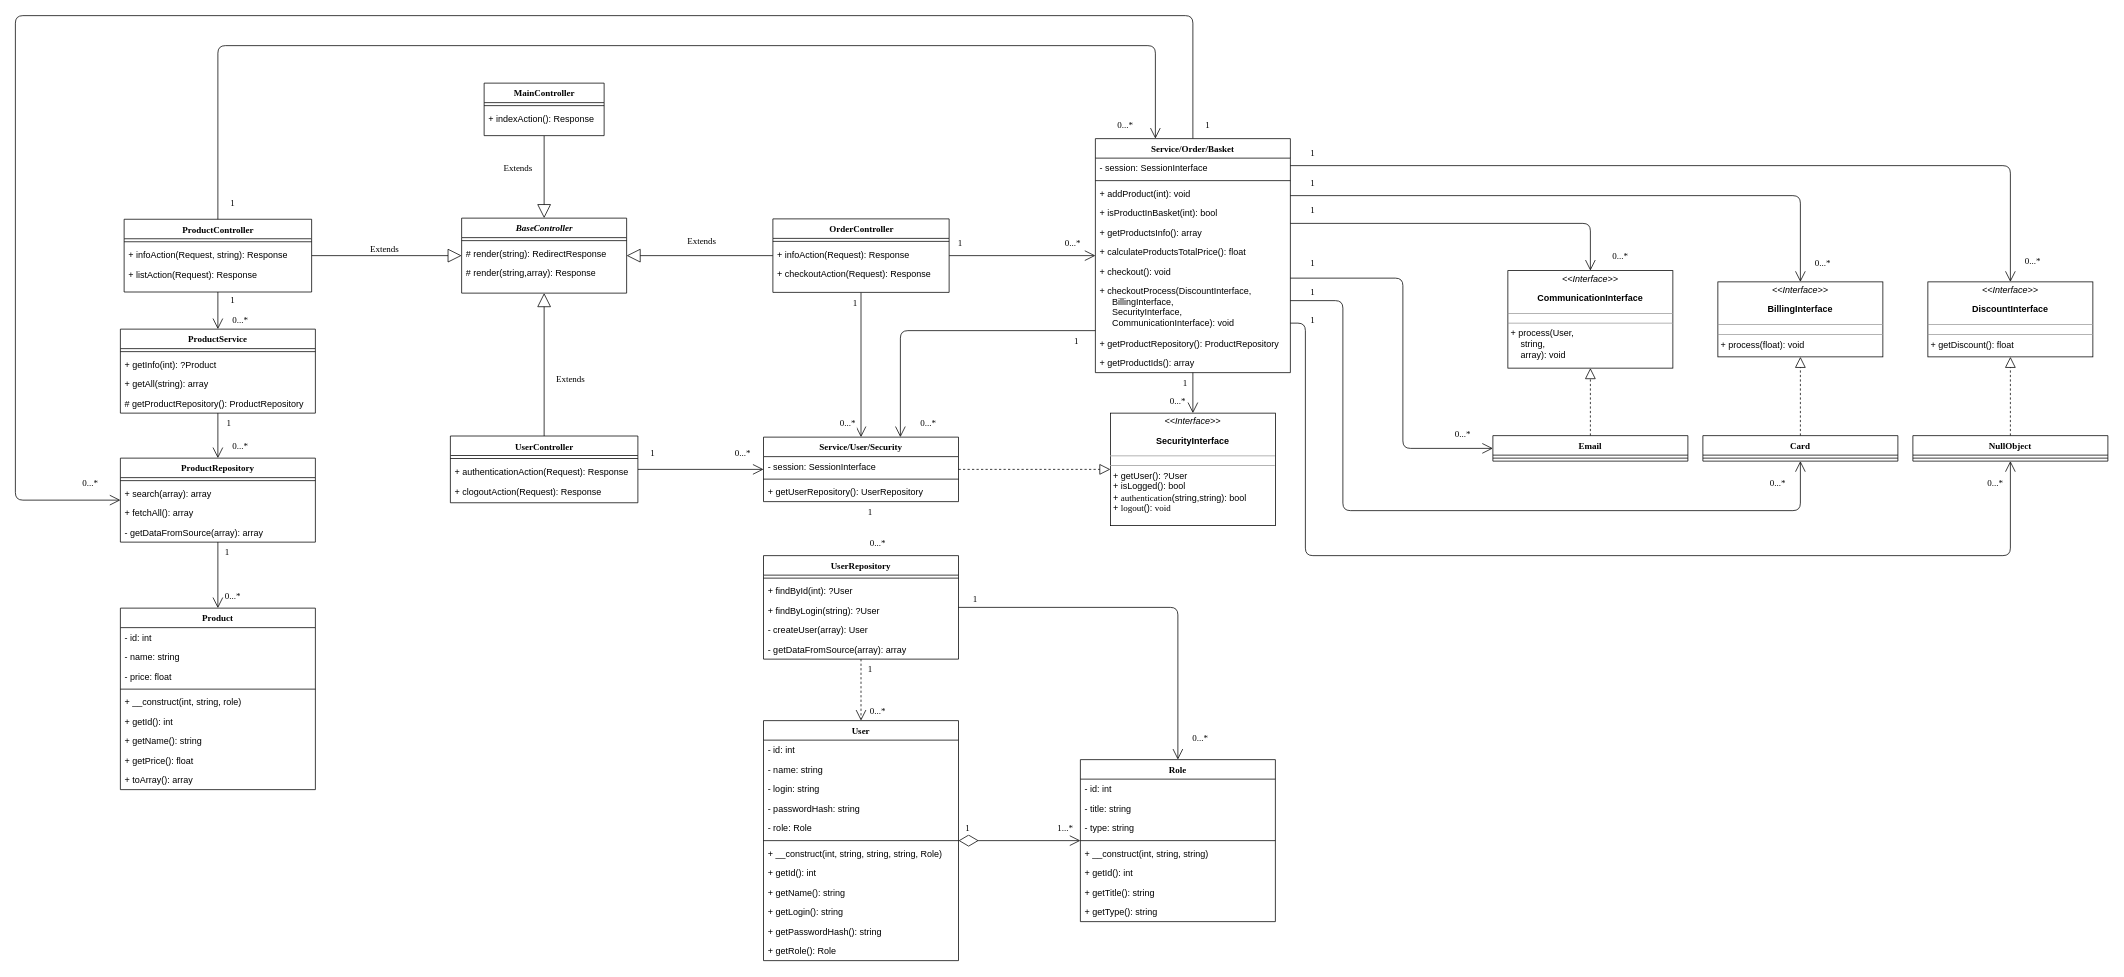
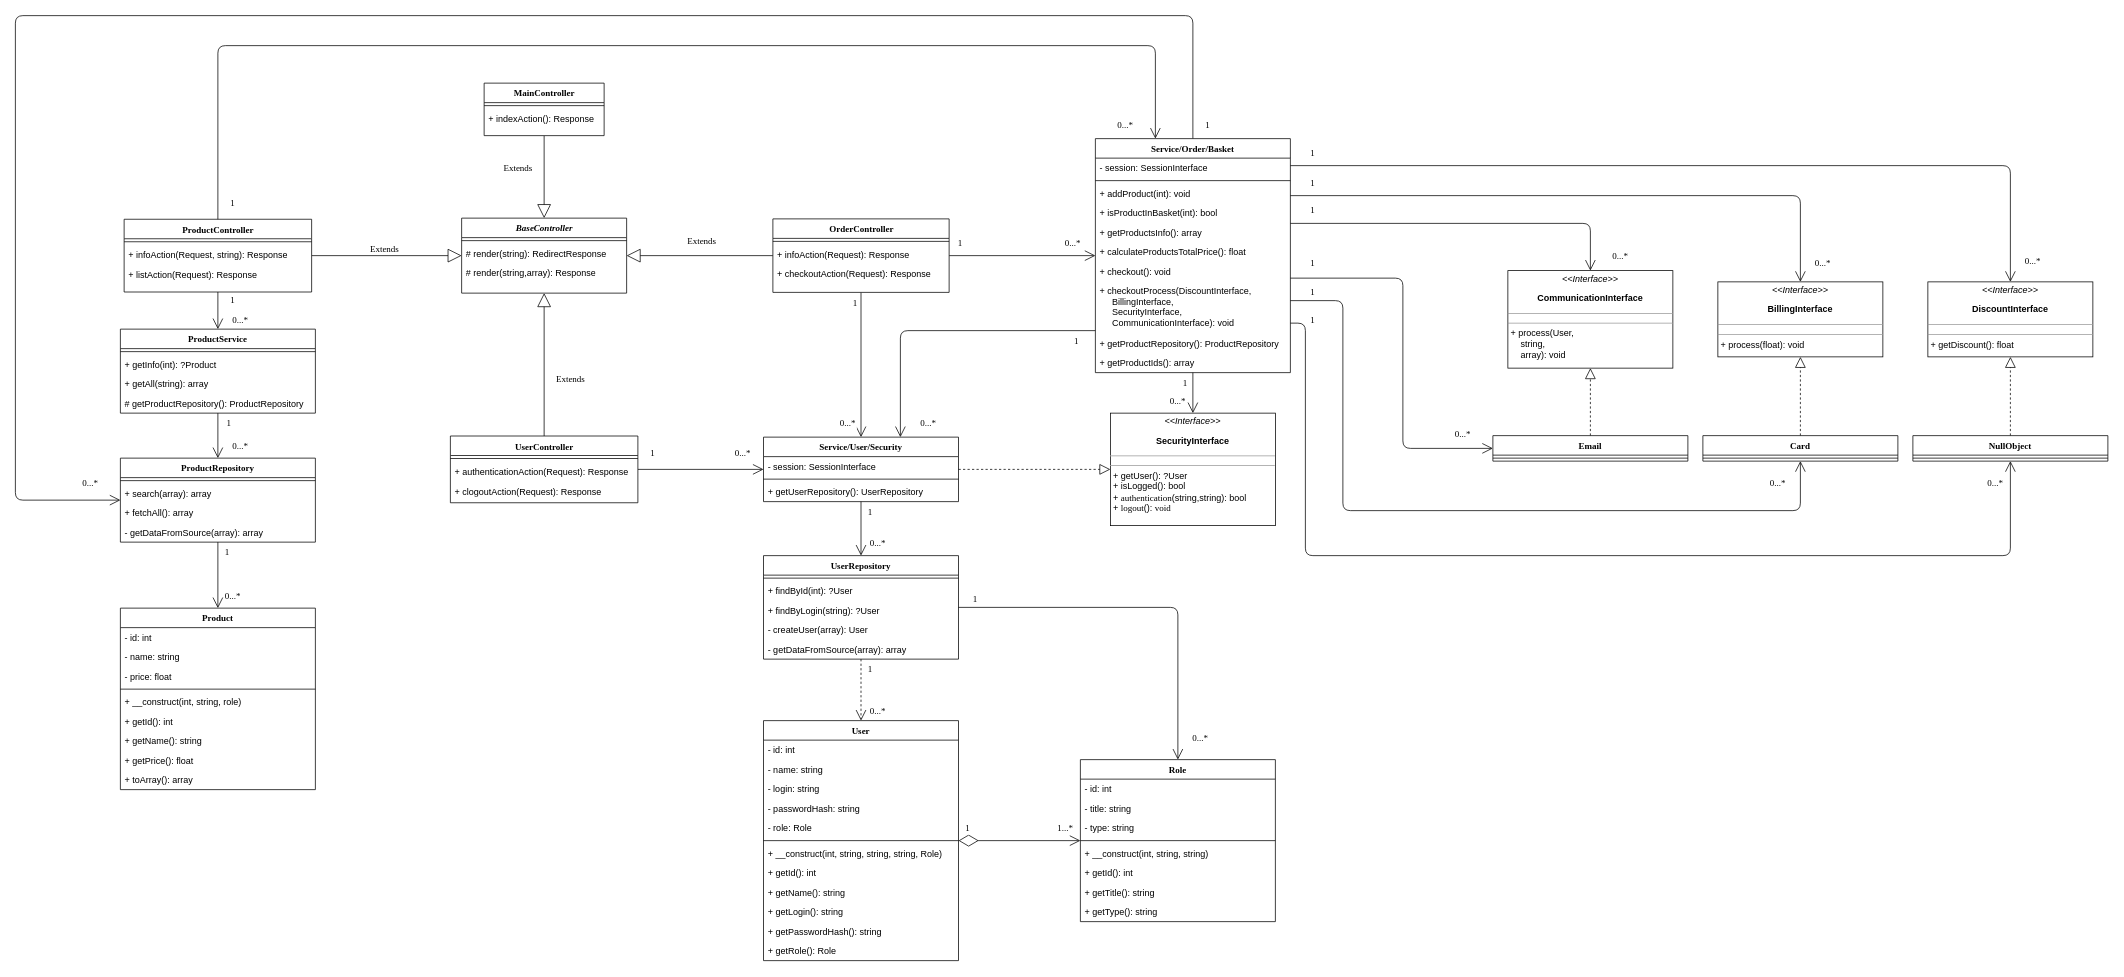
edge "Service/User/Security" -> "UserRepository": added
